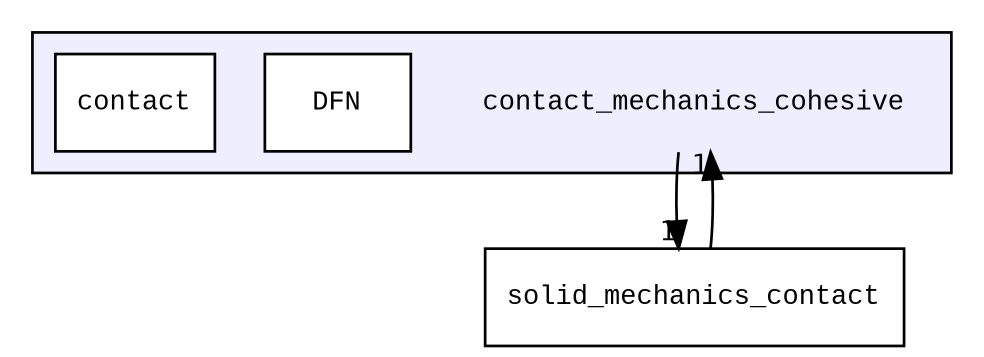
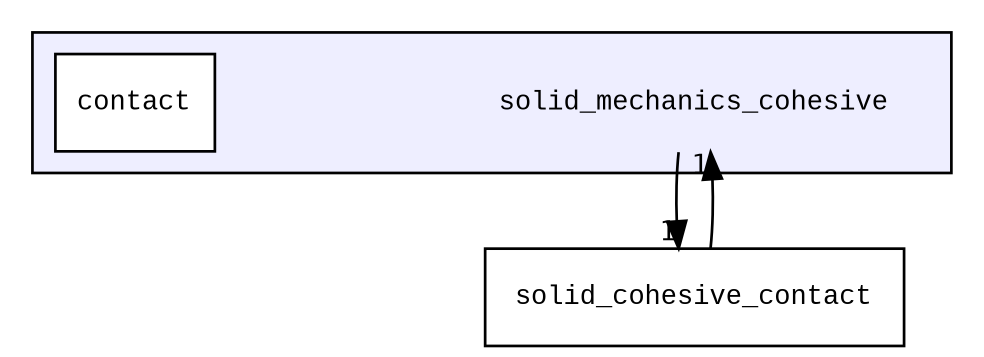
node "DFN": removed
node "contact_mechanics_cohesive": label "contact_mechanics_cohesive" -> "solid_mechanics_cohesive"
node "solid_mechanics_contact": label "solid_mechanics_contact" -> "solid_cohesive_contact"
